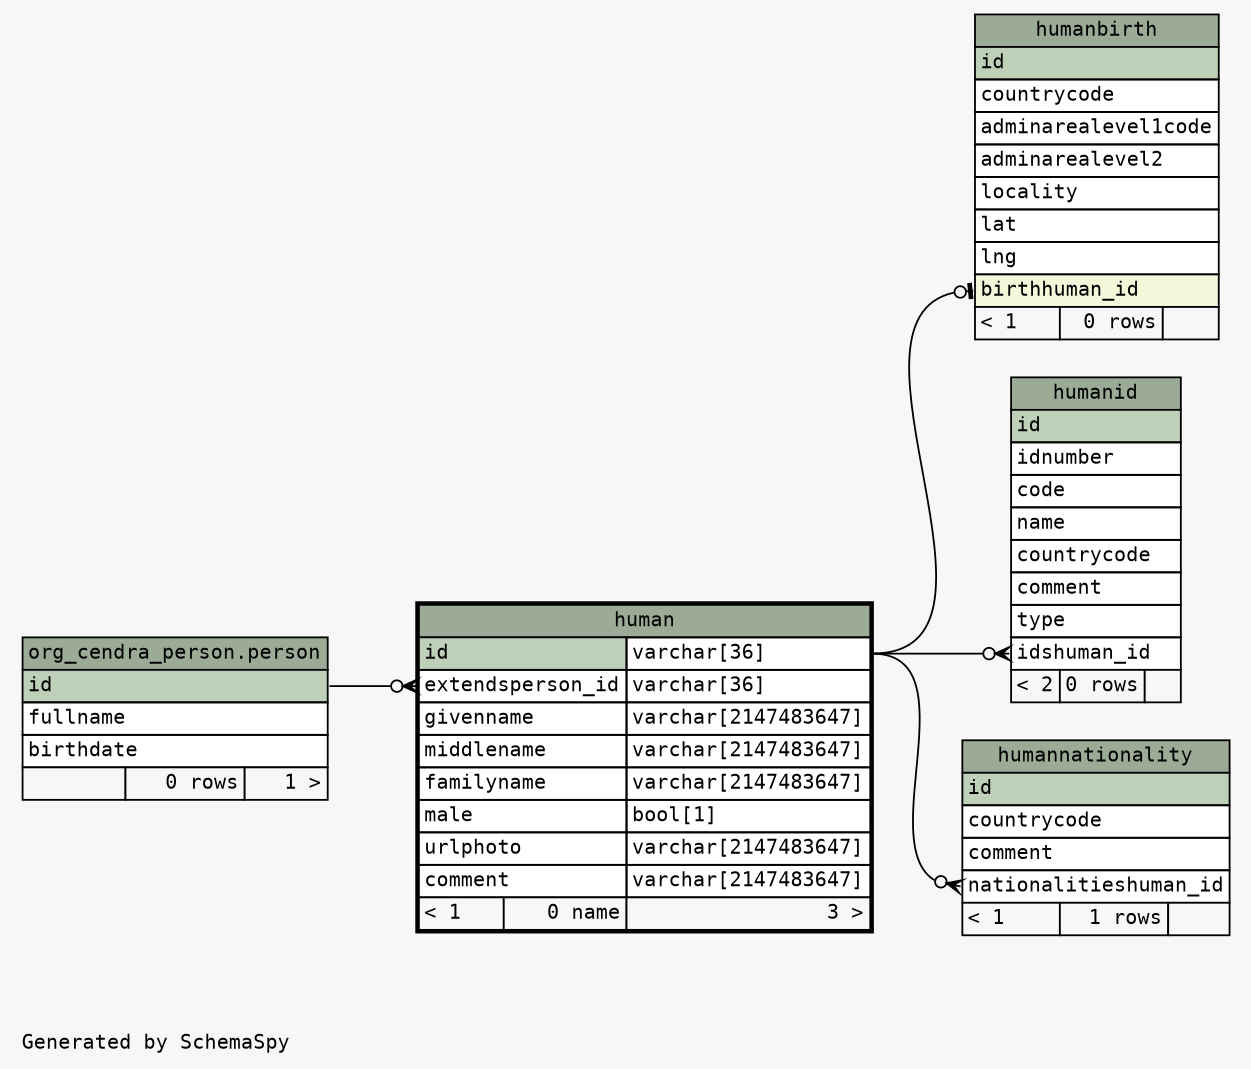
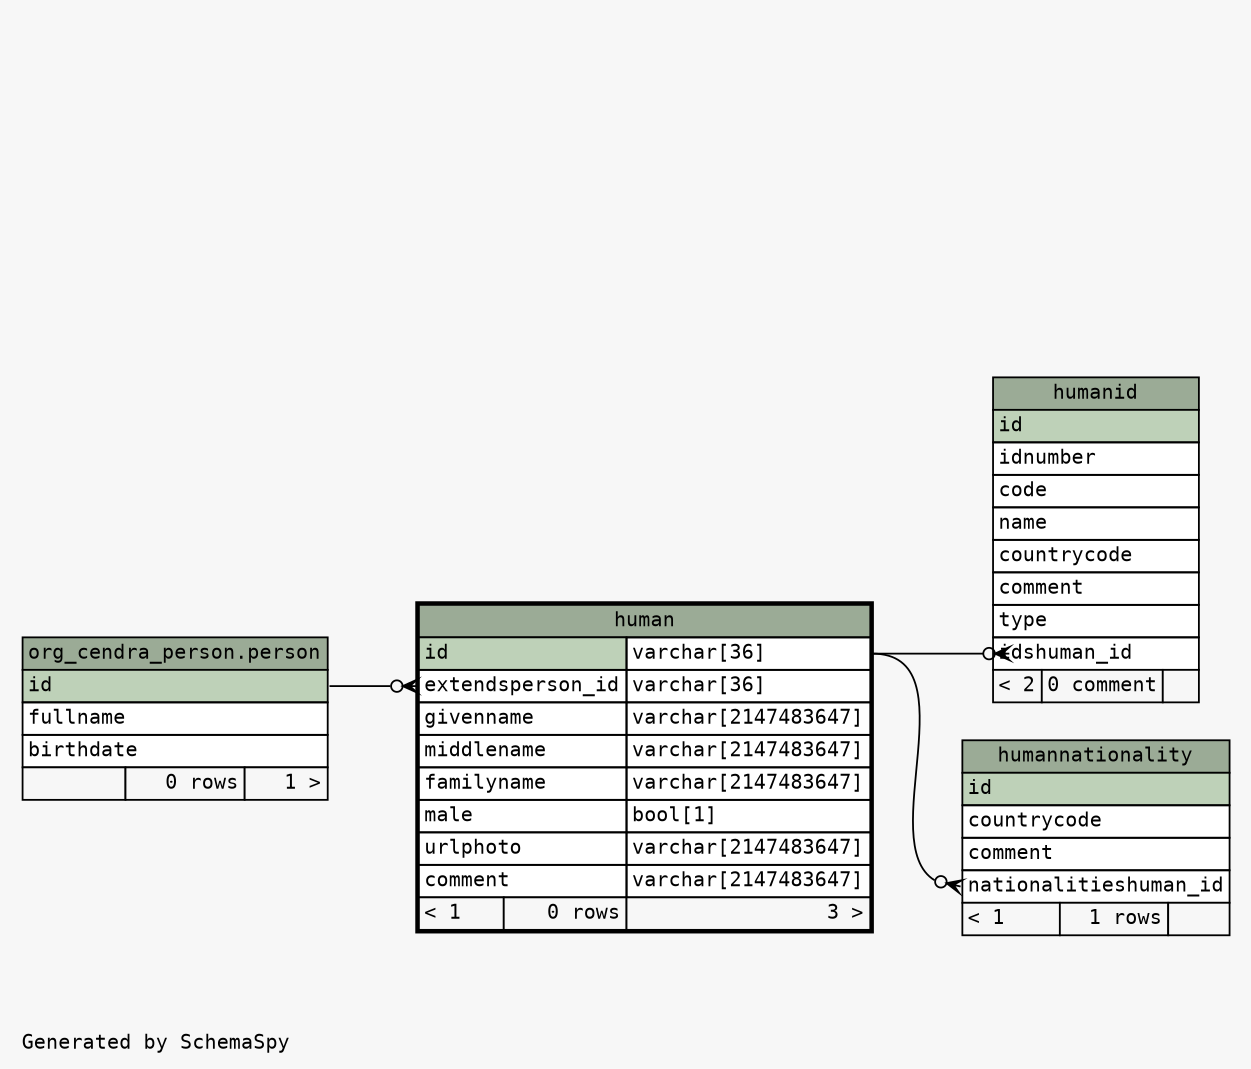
node "humanbirth": removed
node "humanid": text "0 rows" -> "0 comment"
node "human": text "0 name" -> "0 rows"
